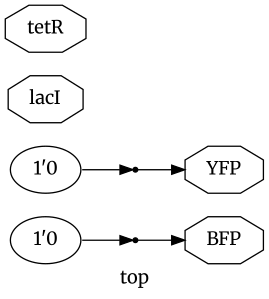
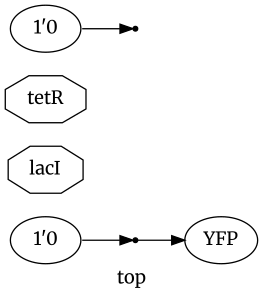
node "YFP": shape octagon -> ellipse
node "BFP": removed
